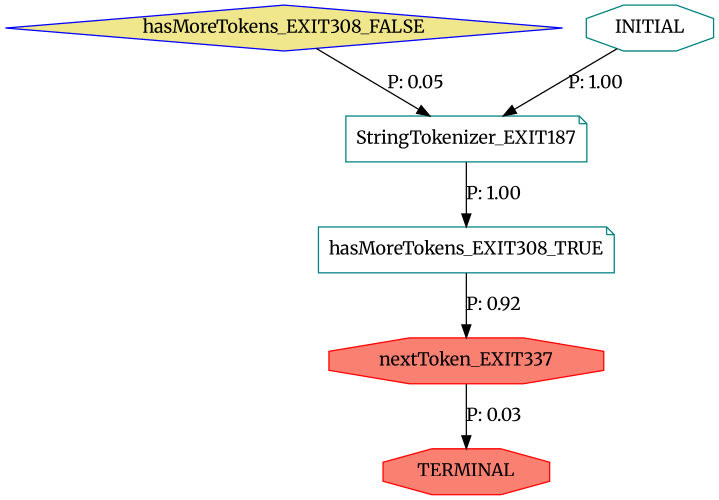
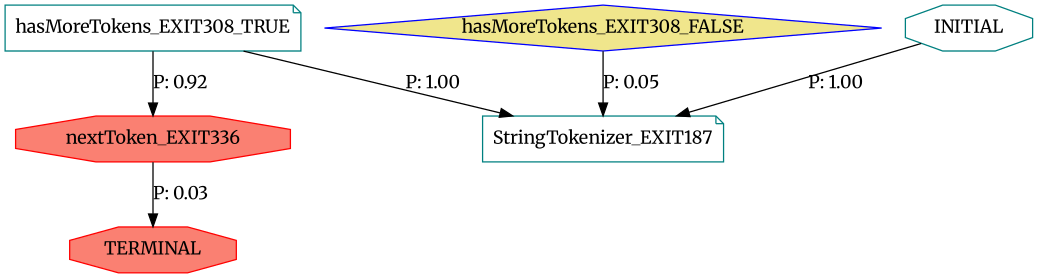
edge "StringTokenizer_EXIT187" -> "hasMoreTokens_EXIT308_TRUE": reversed
node "nextToken_EXIT337": label "nextToken_EXIT337" -> "nextToken_EXIT336"
